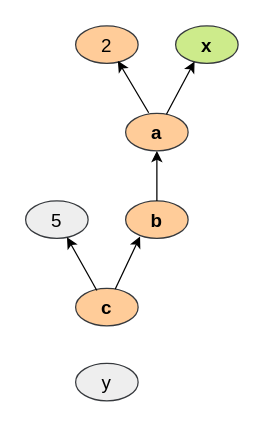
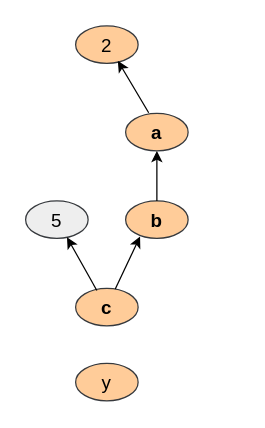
node "x": removed
edge "a" -> "x": removed
node "y": fillcolor #eeeeee -> #ffcc99
